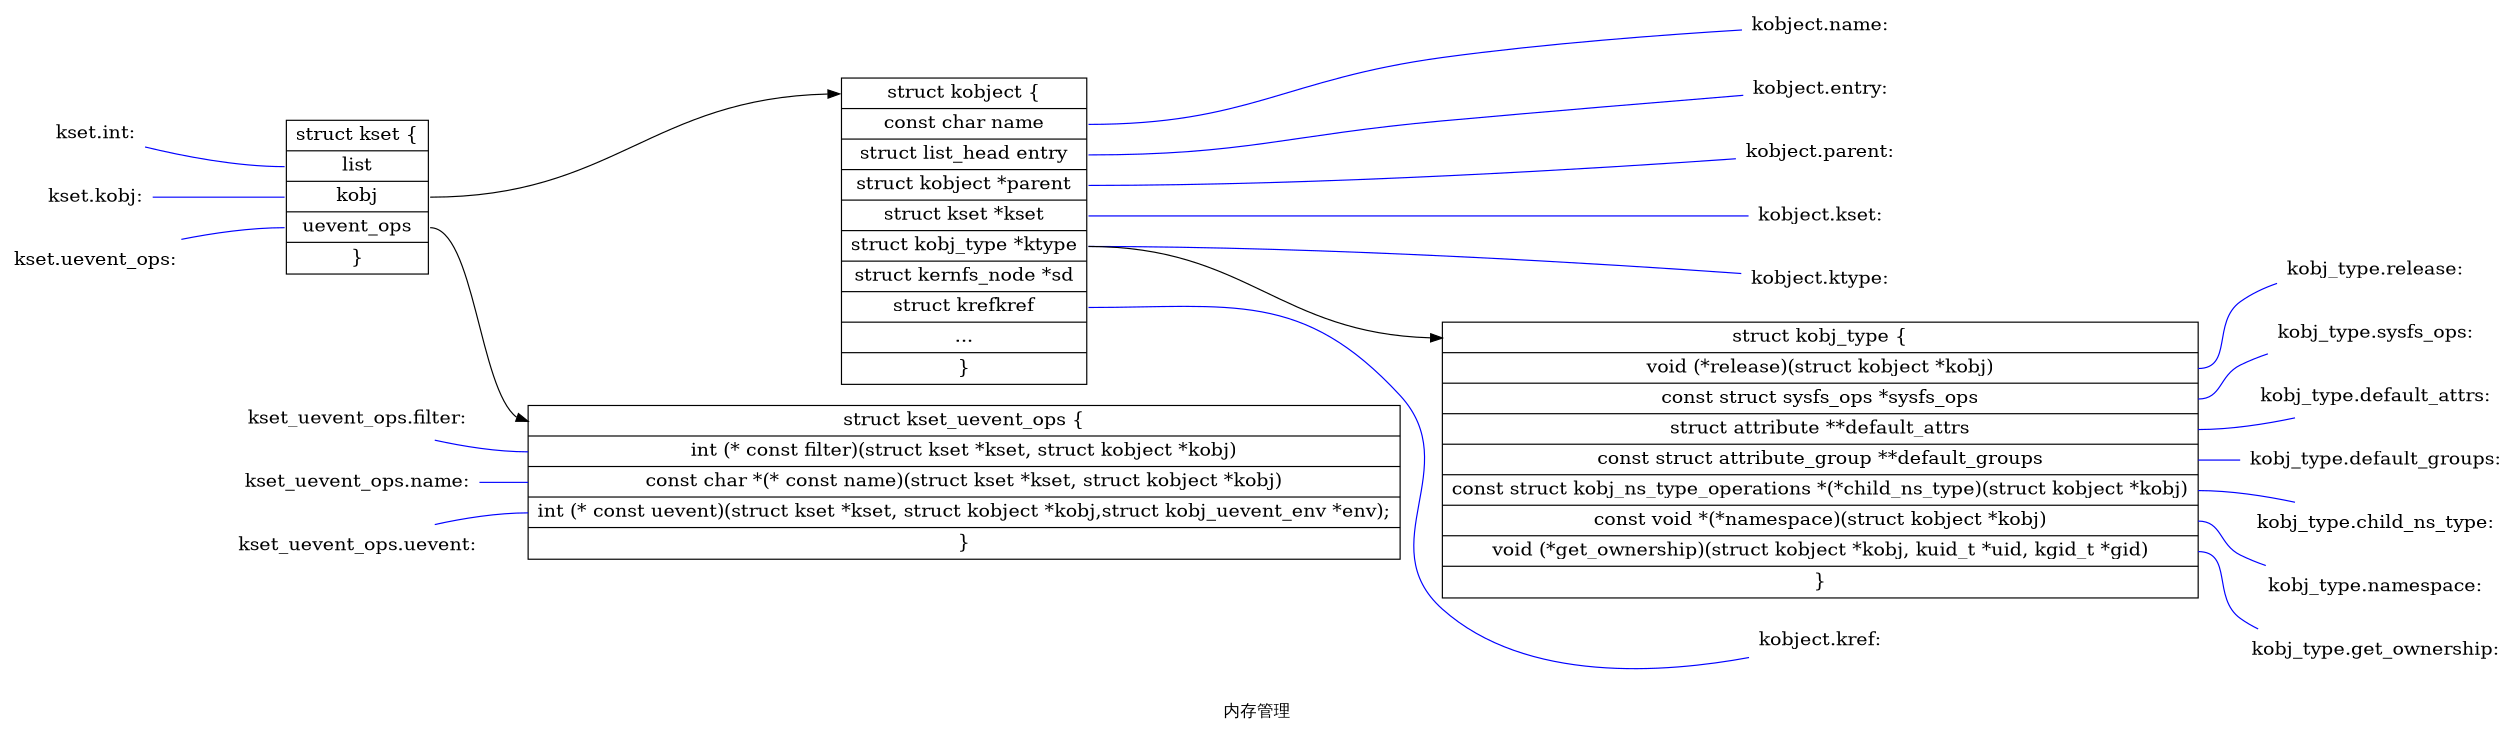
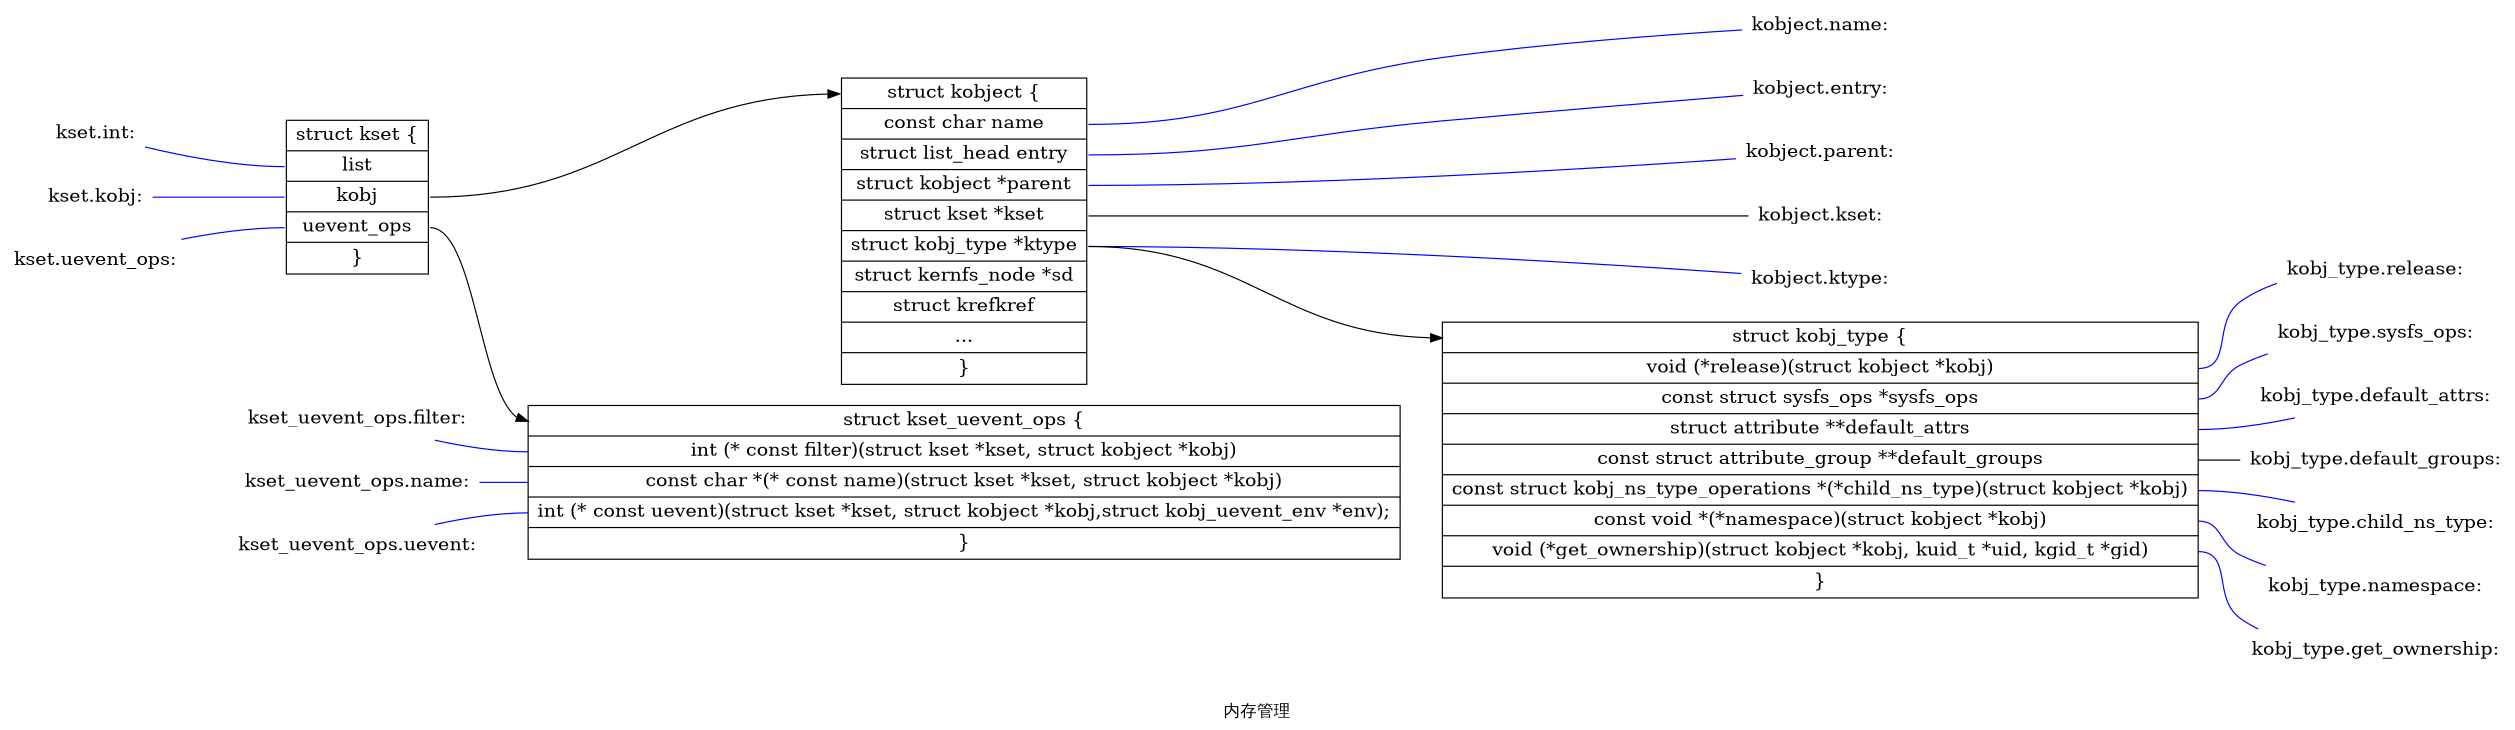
edge "kobject.kset:" -- "struct kobject {": color blue -> black
edge "struct kobj_type {" -- "kobj_type.default_groups:": color blue -> black
node "kobject.kref:": removed
